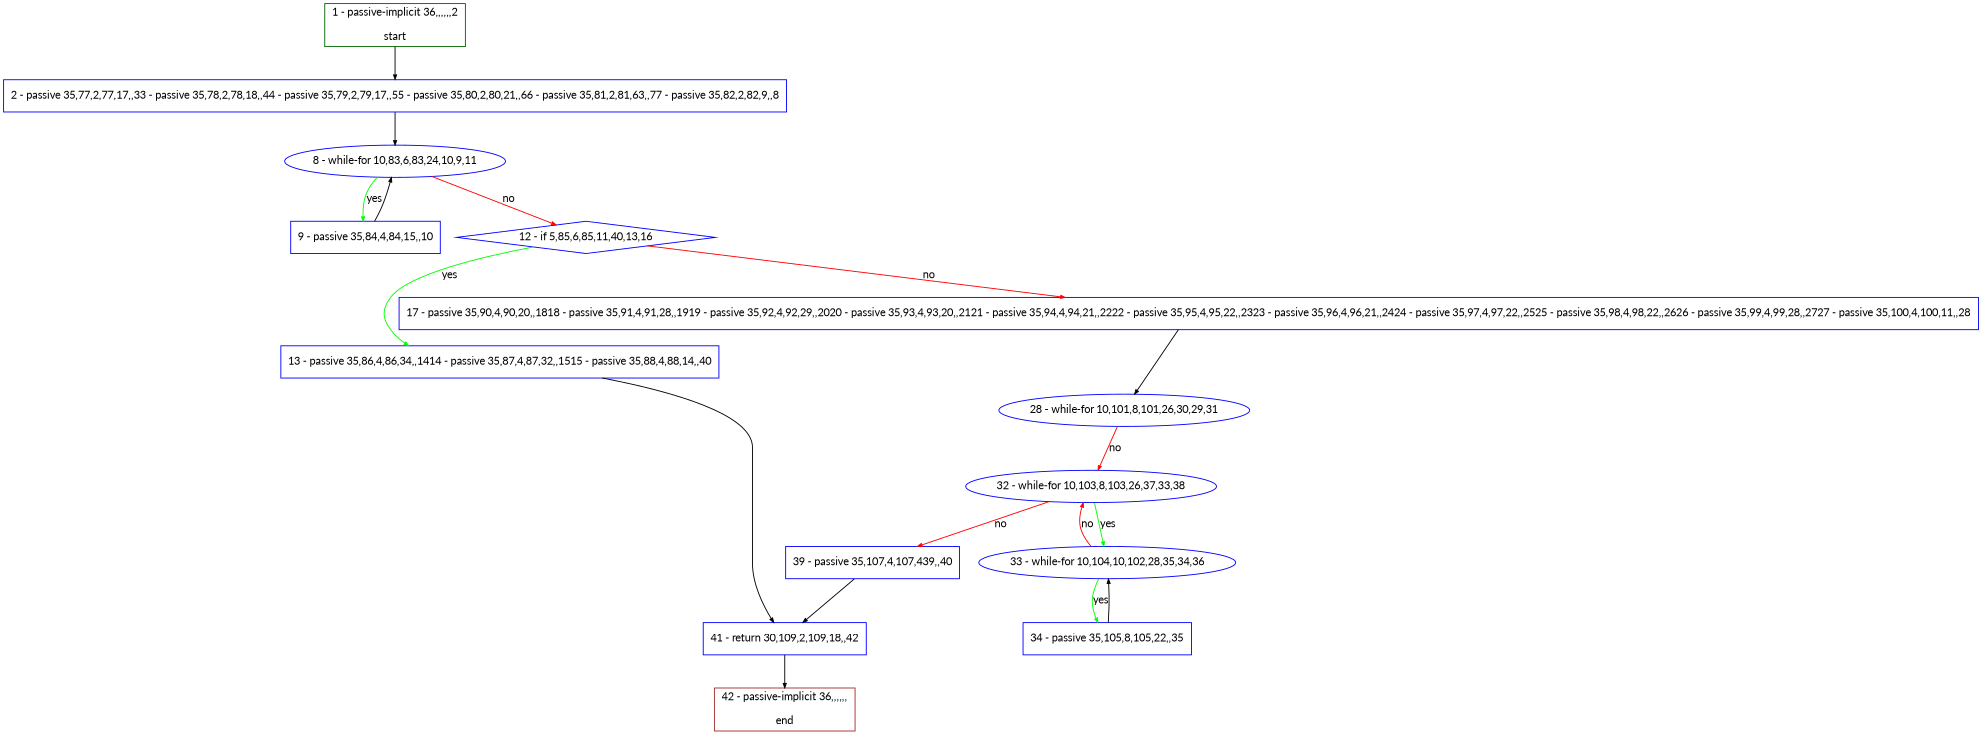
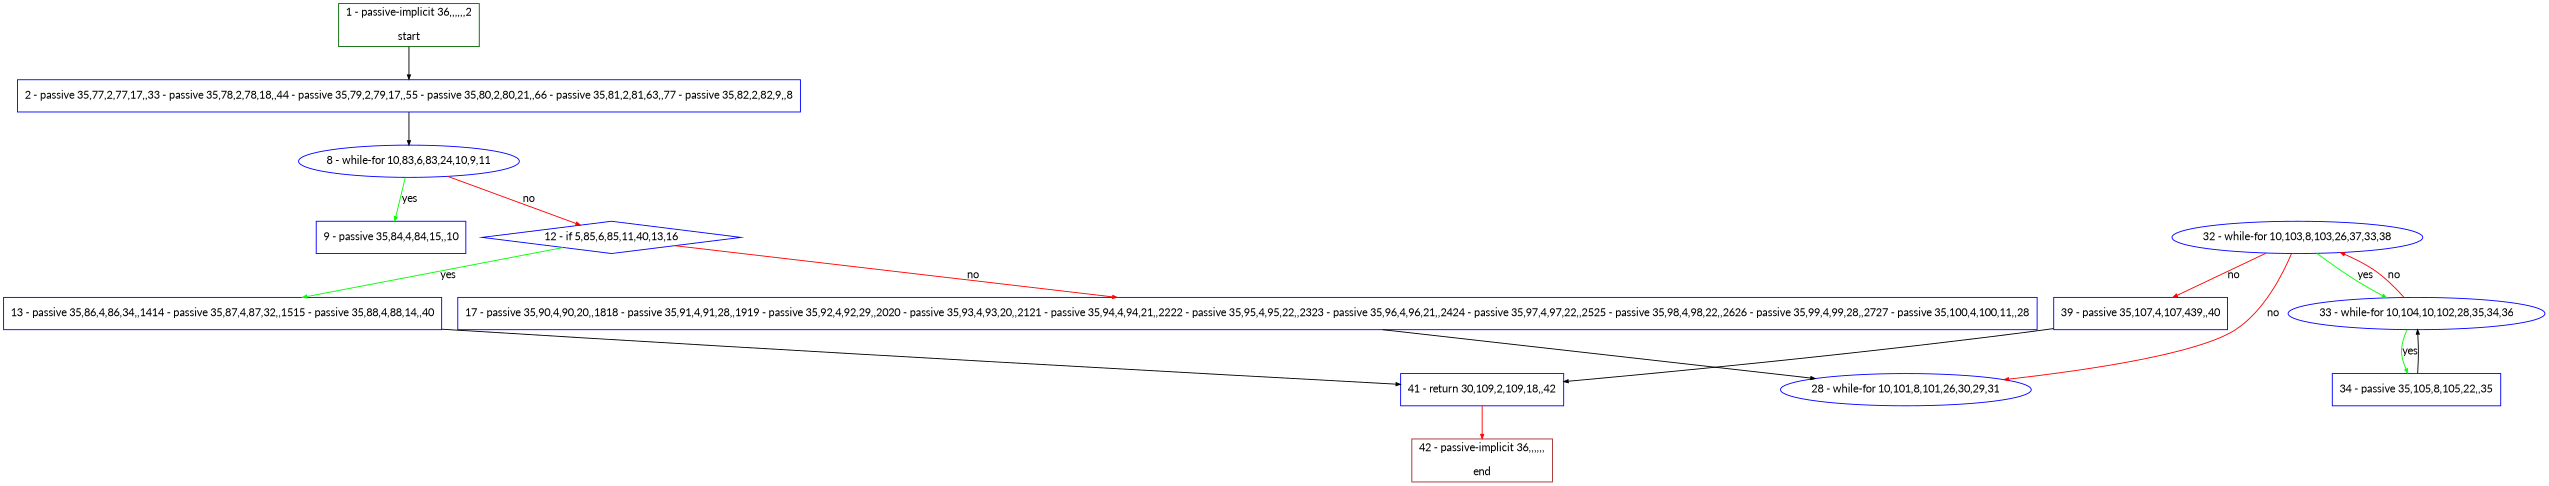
edge "9 - passive 35,84,4,84,15,,10" -> "8 - while-for 10,83,6,83,24,10,9,11": removed
edge "28 - while-for 10,101,8,101,26,30,29,31" -> "32 - while-for 10,103,8,103,26,37,33,38": reversed
edge "41 - return 30,109,2,109,18,,42" -> "42 - passive-implicit 36,,,,,, end": color #000000 -> #ff0000
